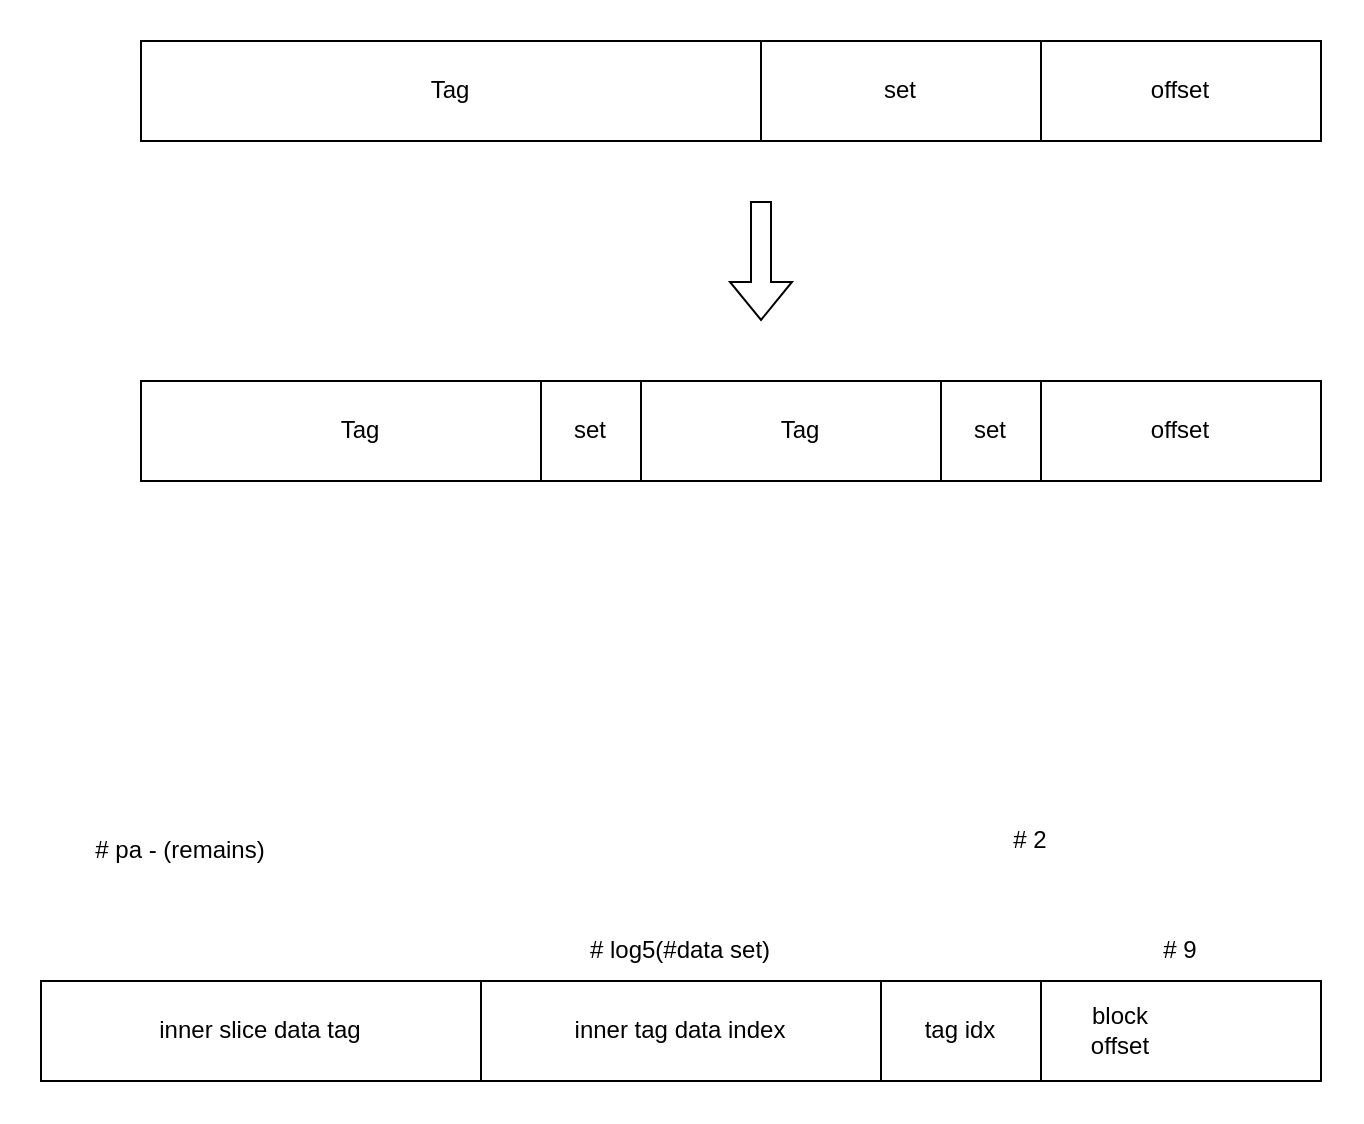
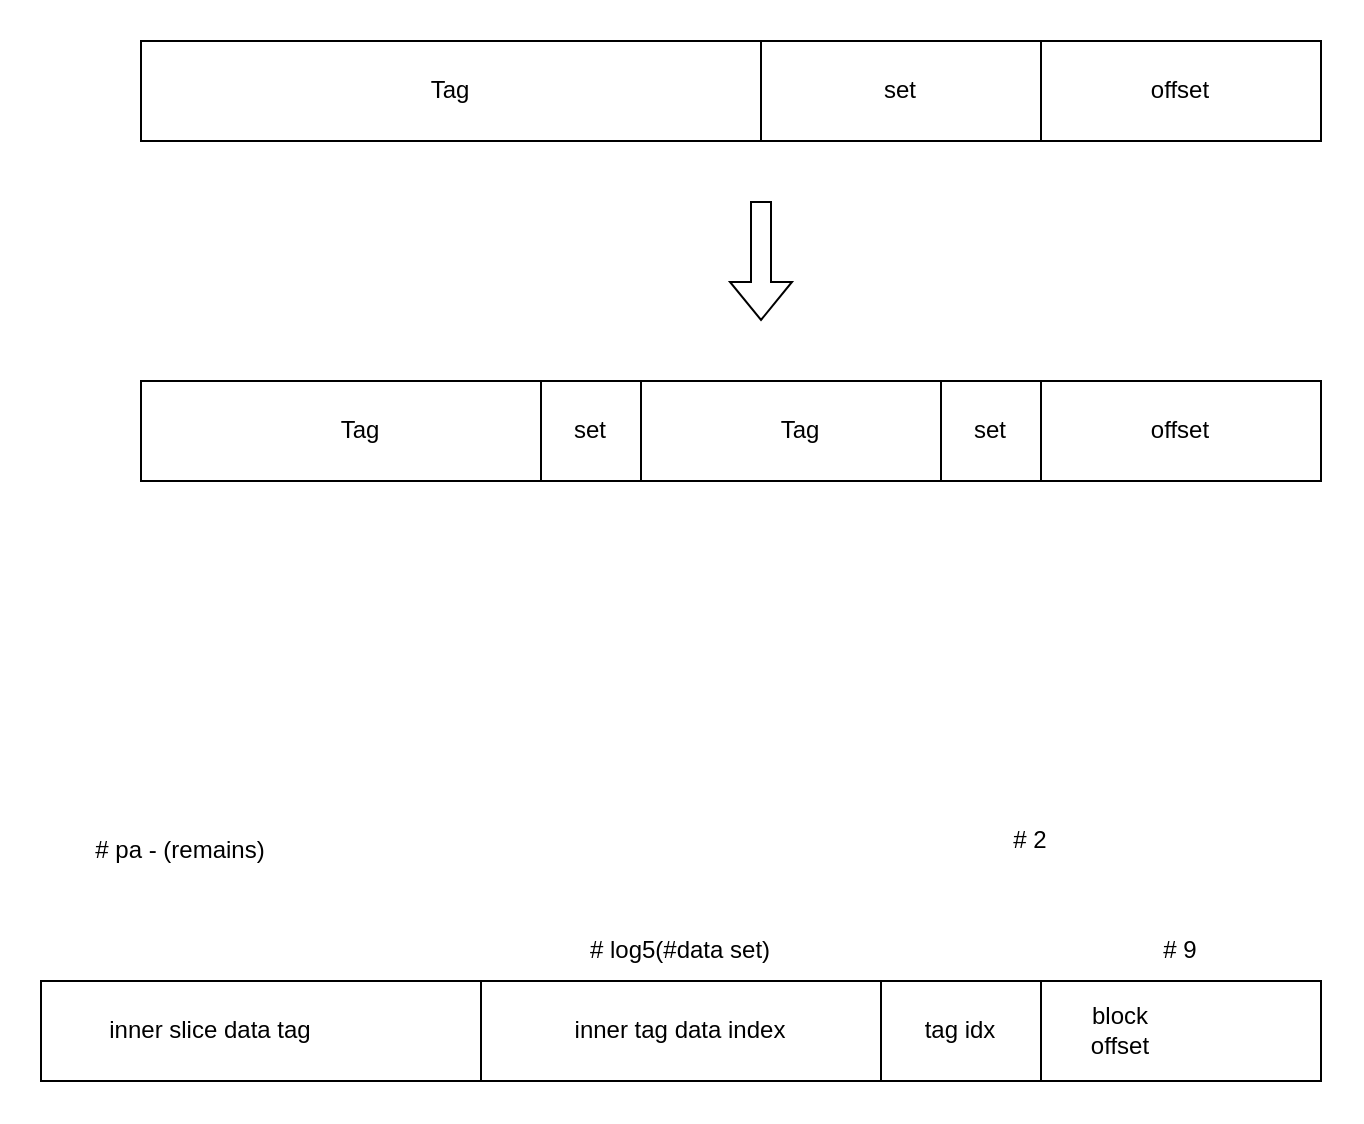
node "inner slice data tag": moved (261, 1031) -> (211, 1031)
